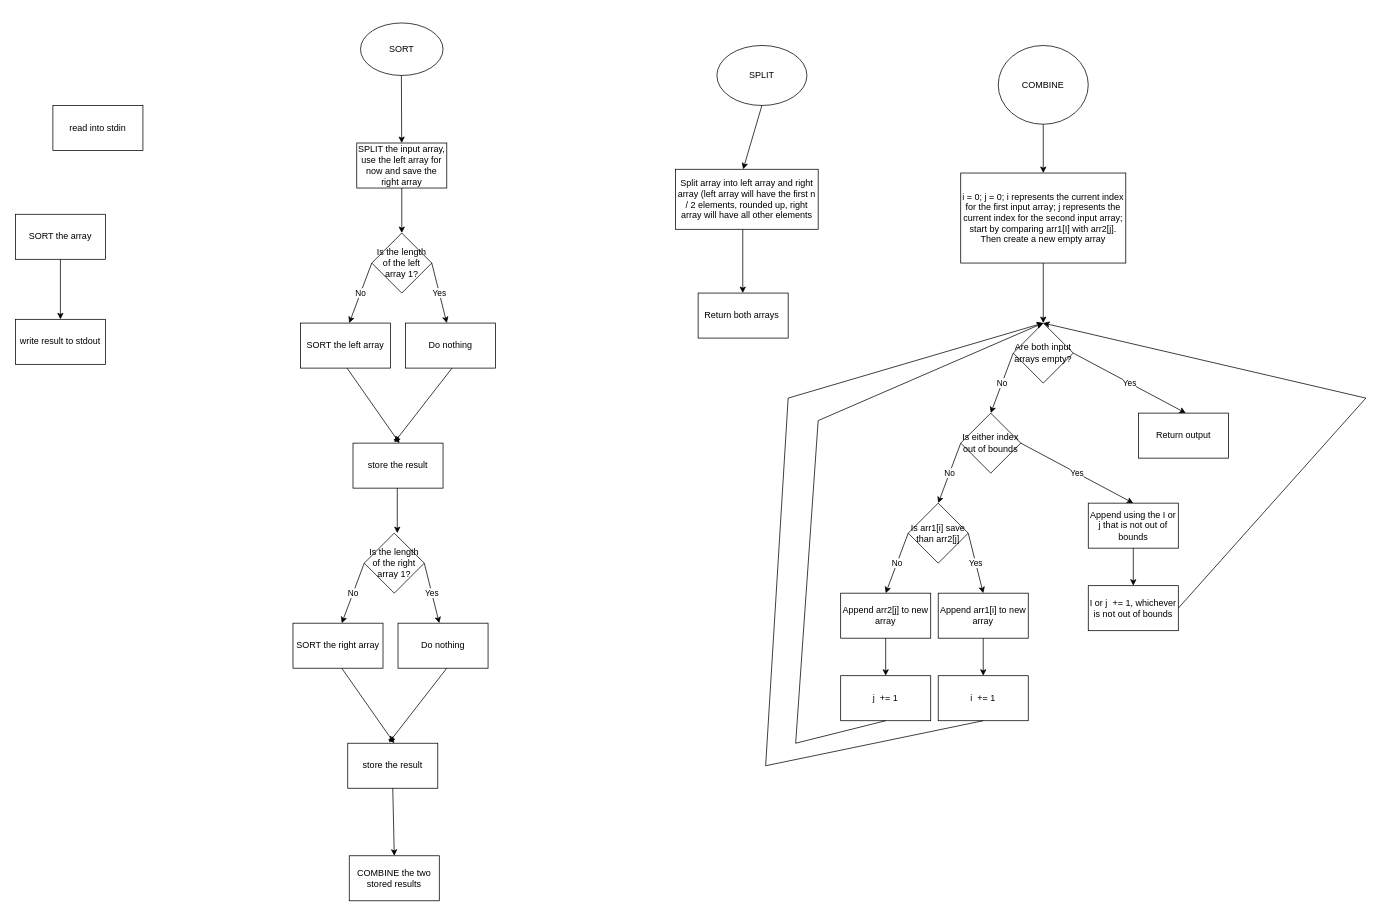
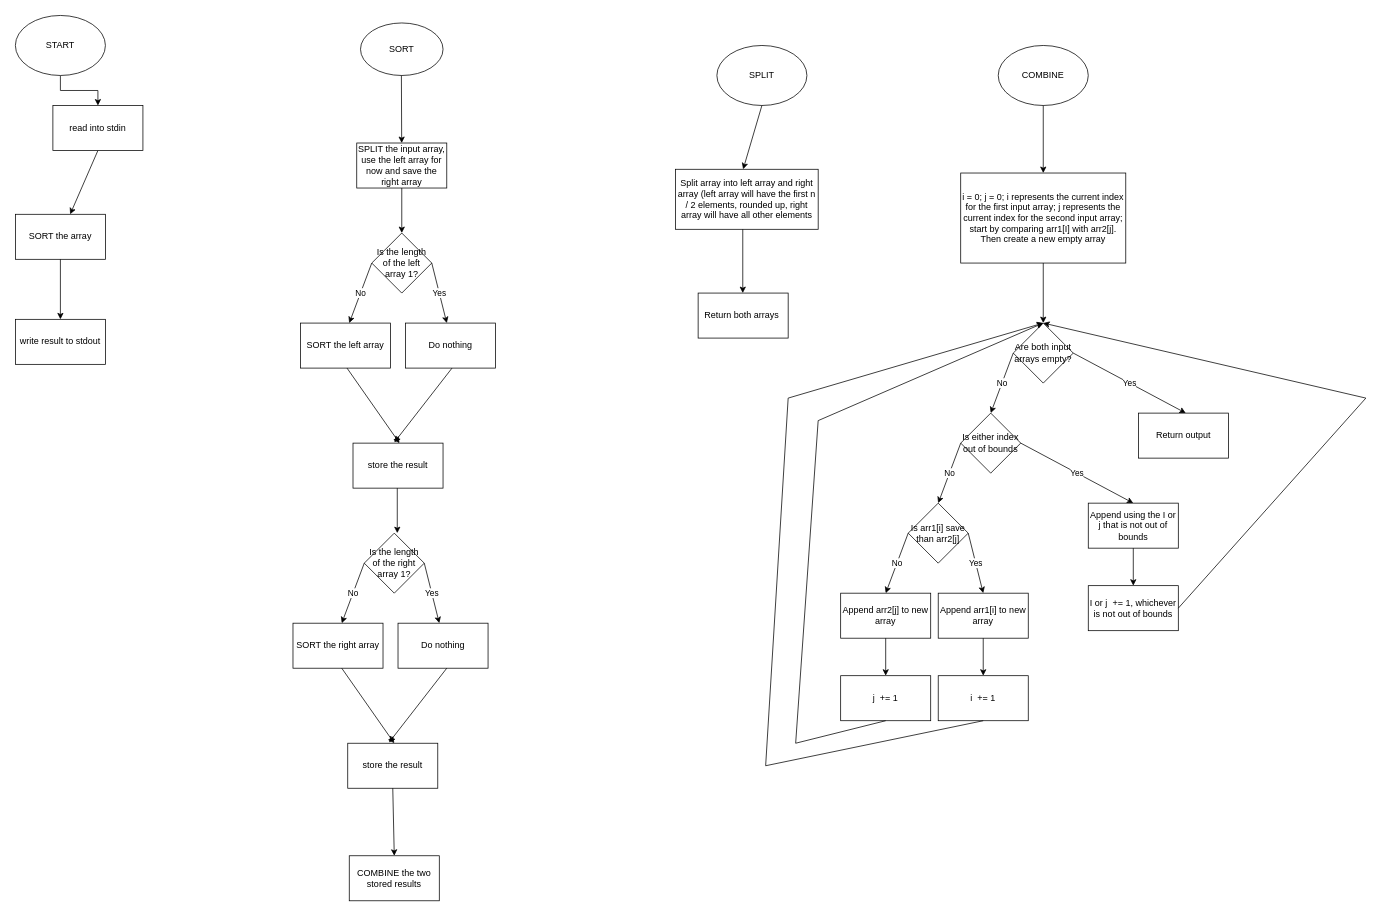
node "START": added
node "COMBINE": size 90x79 -> 90x60
edge "START" -> "read into stdin": added
edge "read into stdin" -> "SORT the array": added
